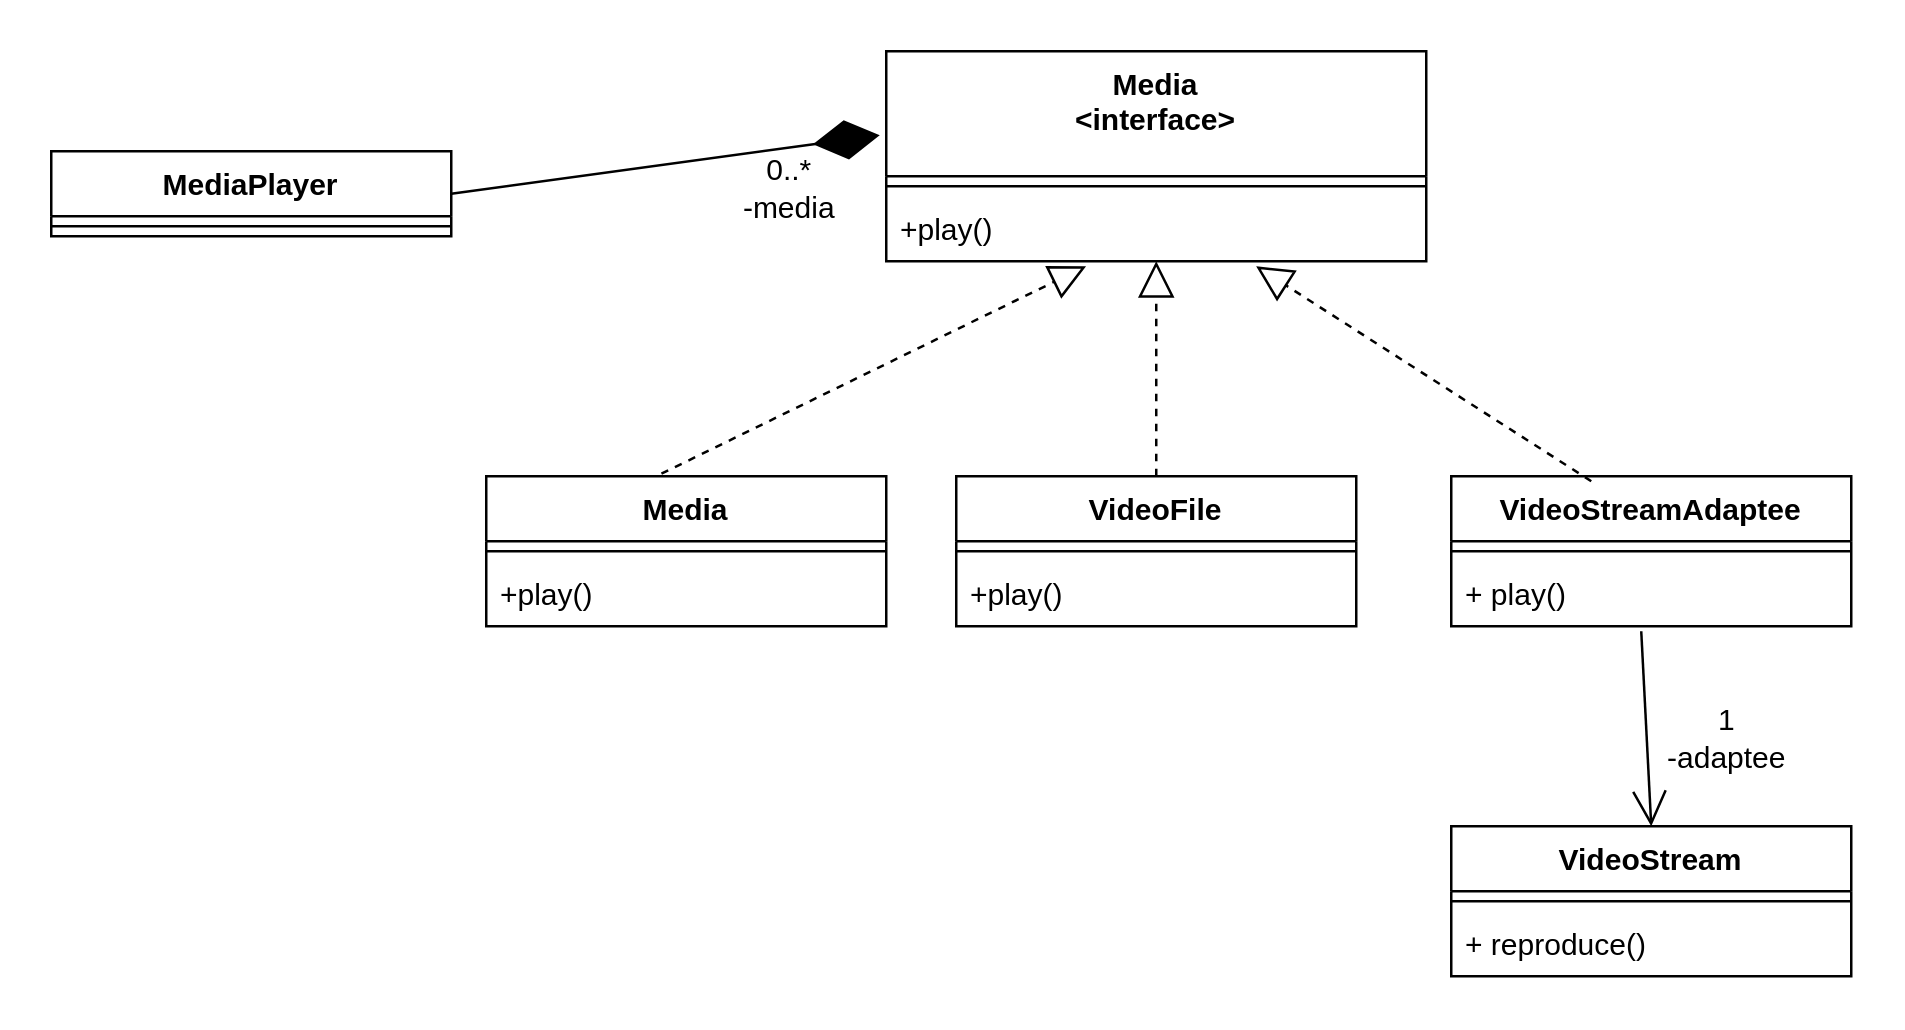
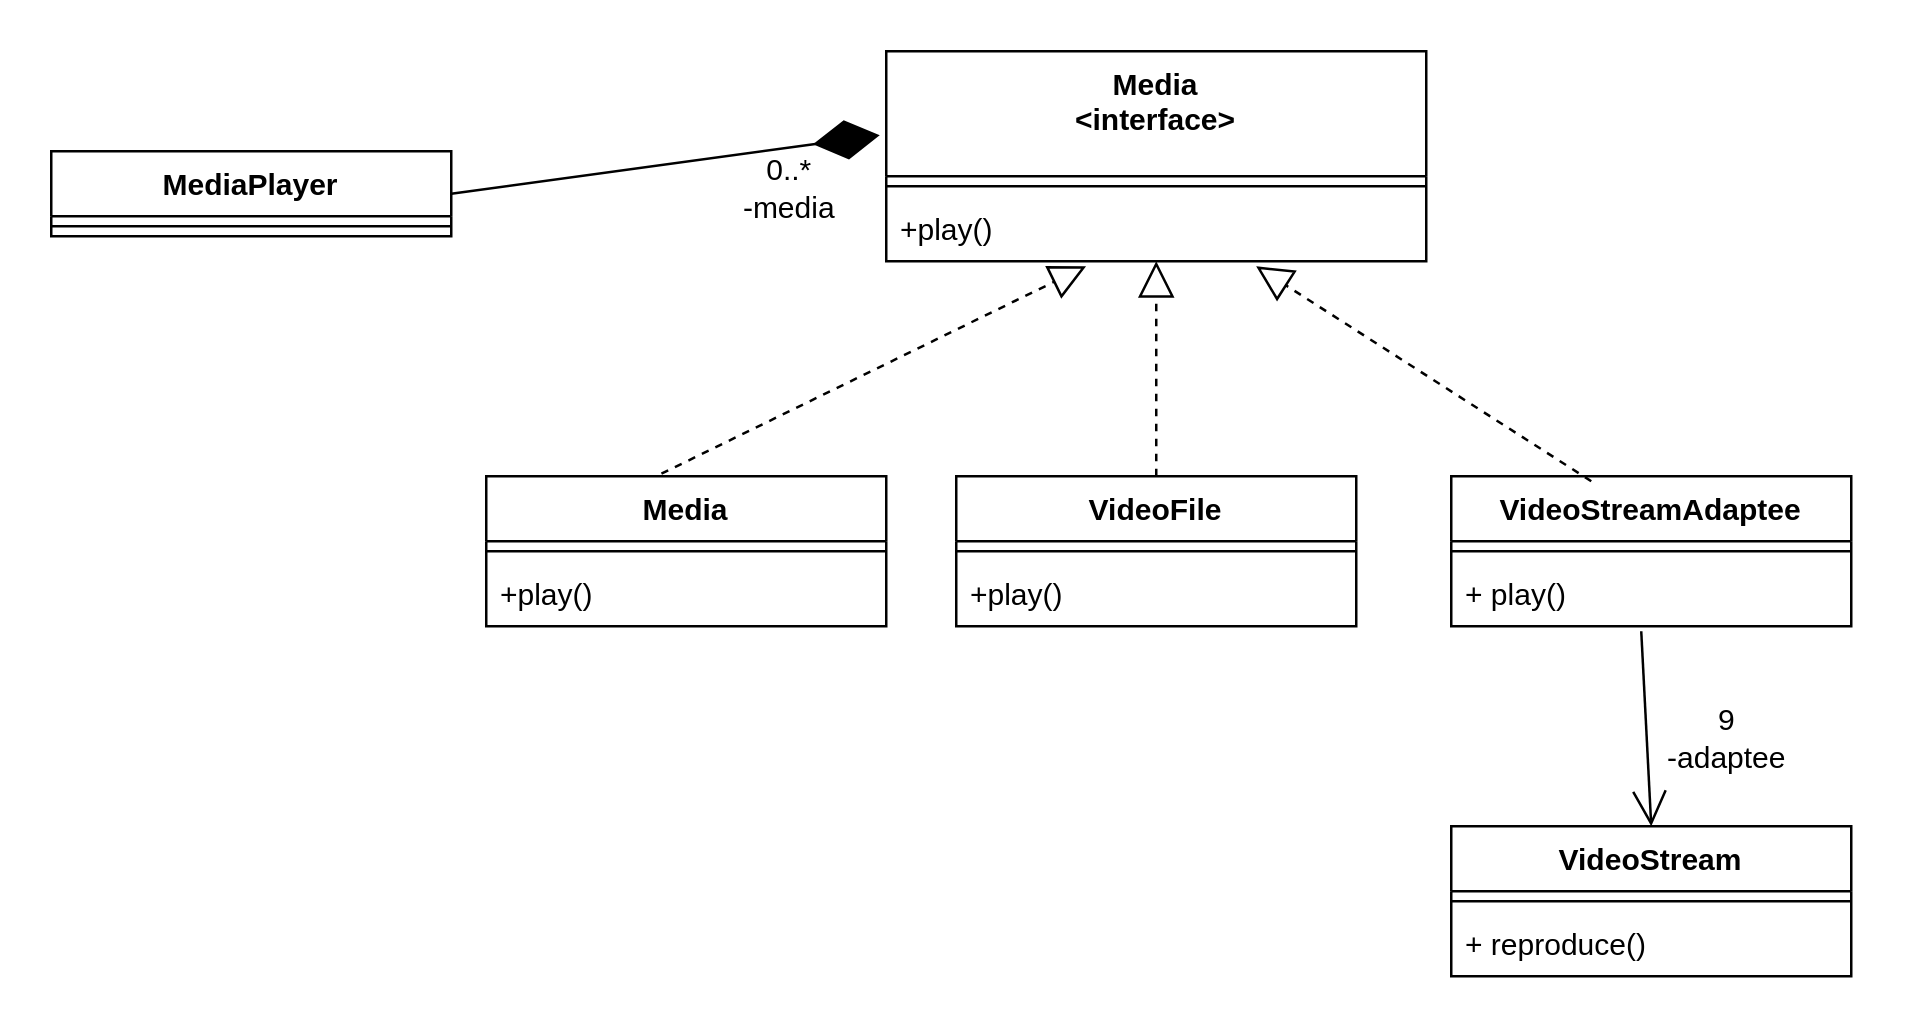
node "1 -adaptee": label "1 -adaptee" -> "9 -adaptee"
